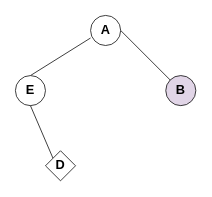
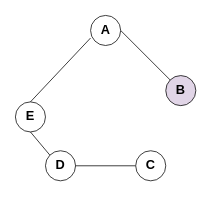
node "E": moved (30, 90) -> (30, 117)
node "D": shape diamond -> ellipse
edge "D" -- "C": added
node "C": added
